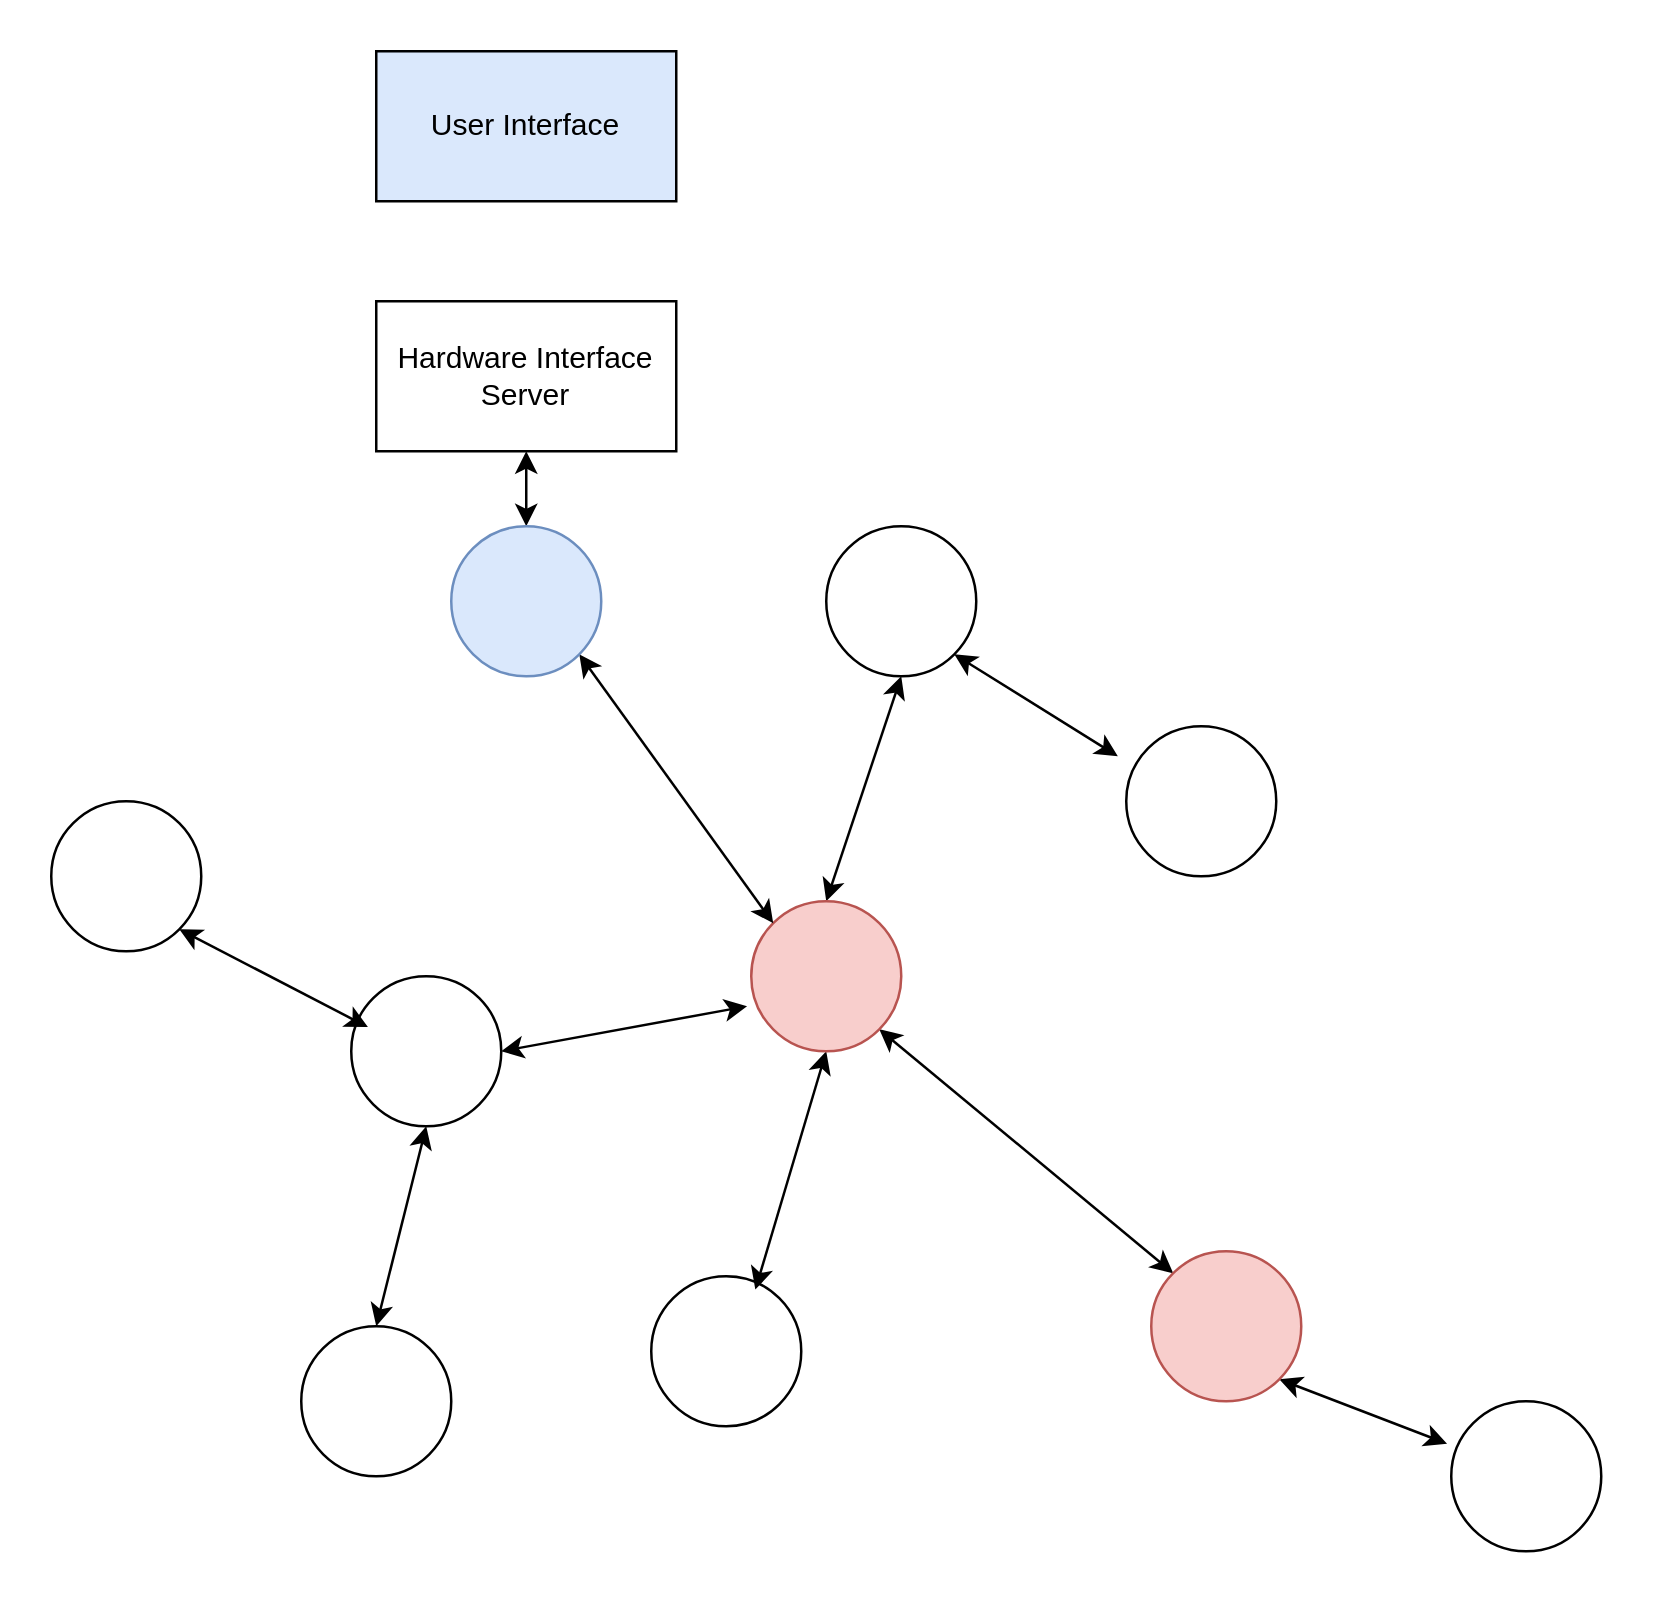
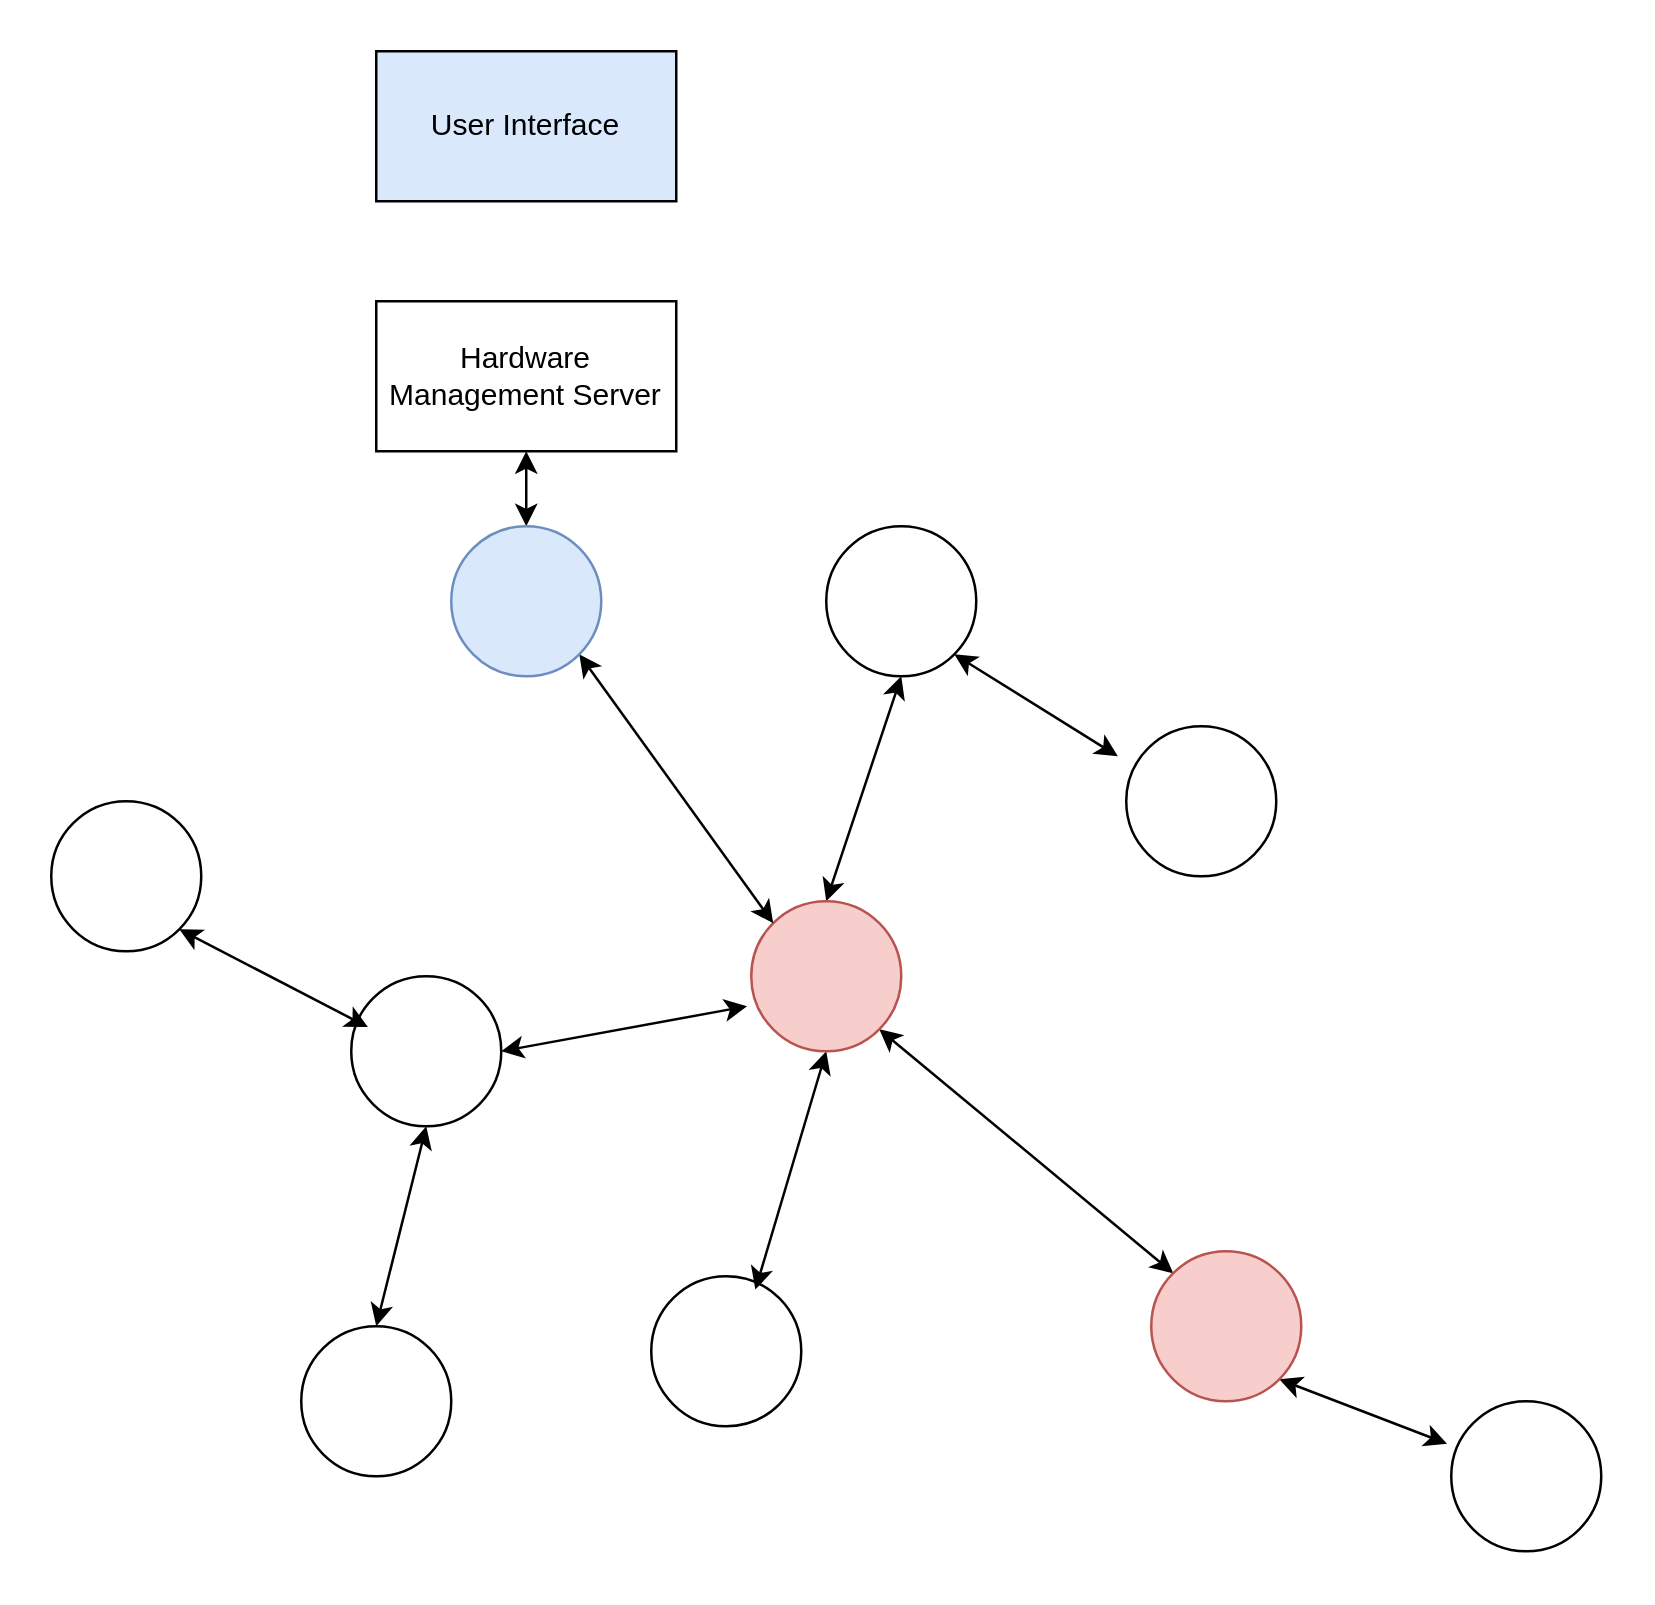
node "Hardware Interface Server": label "Hardware Interface Server" -> "Hardware Management Server"
